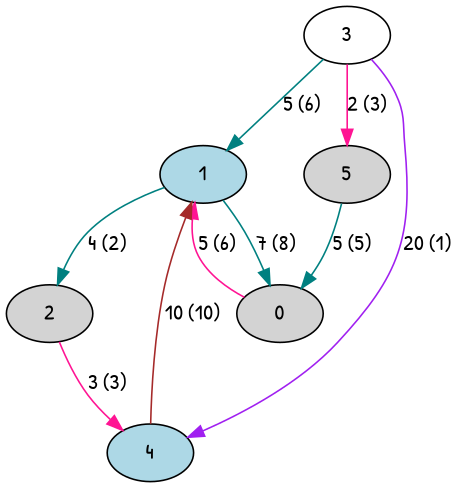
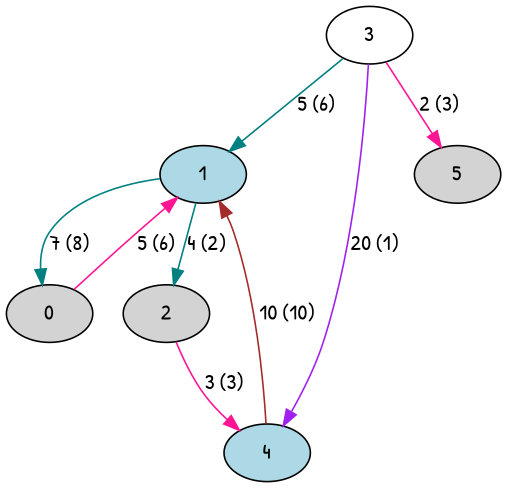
edge "5" -> "0": removed, label "5 (5)"
